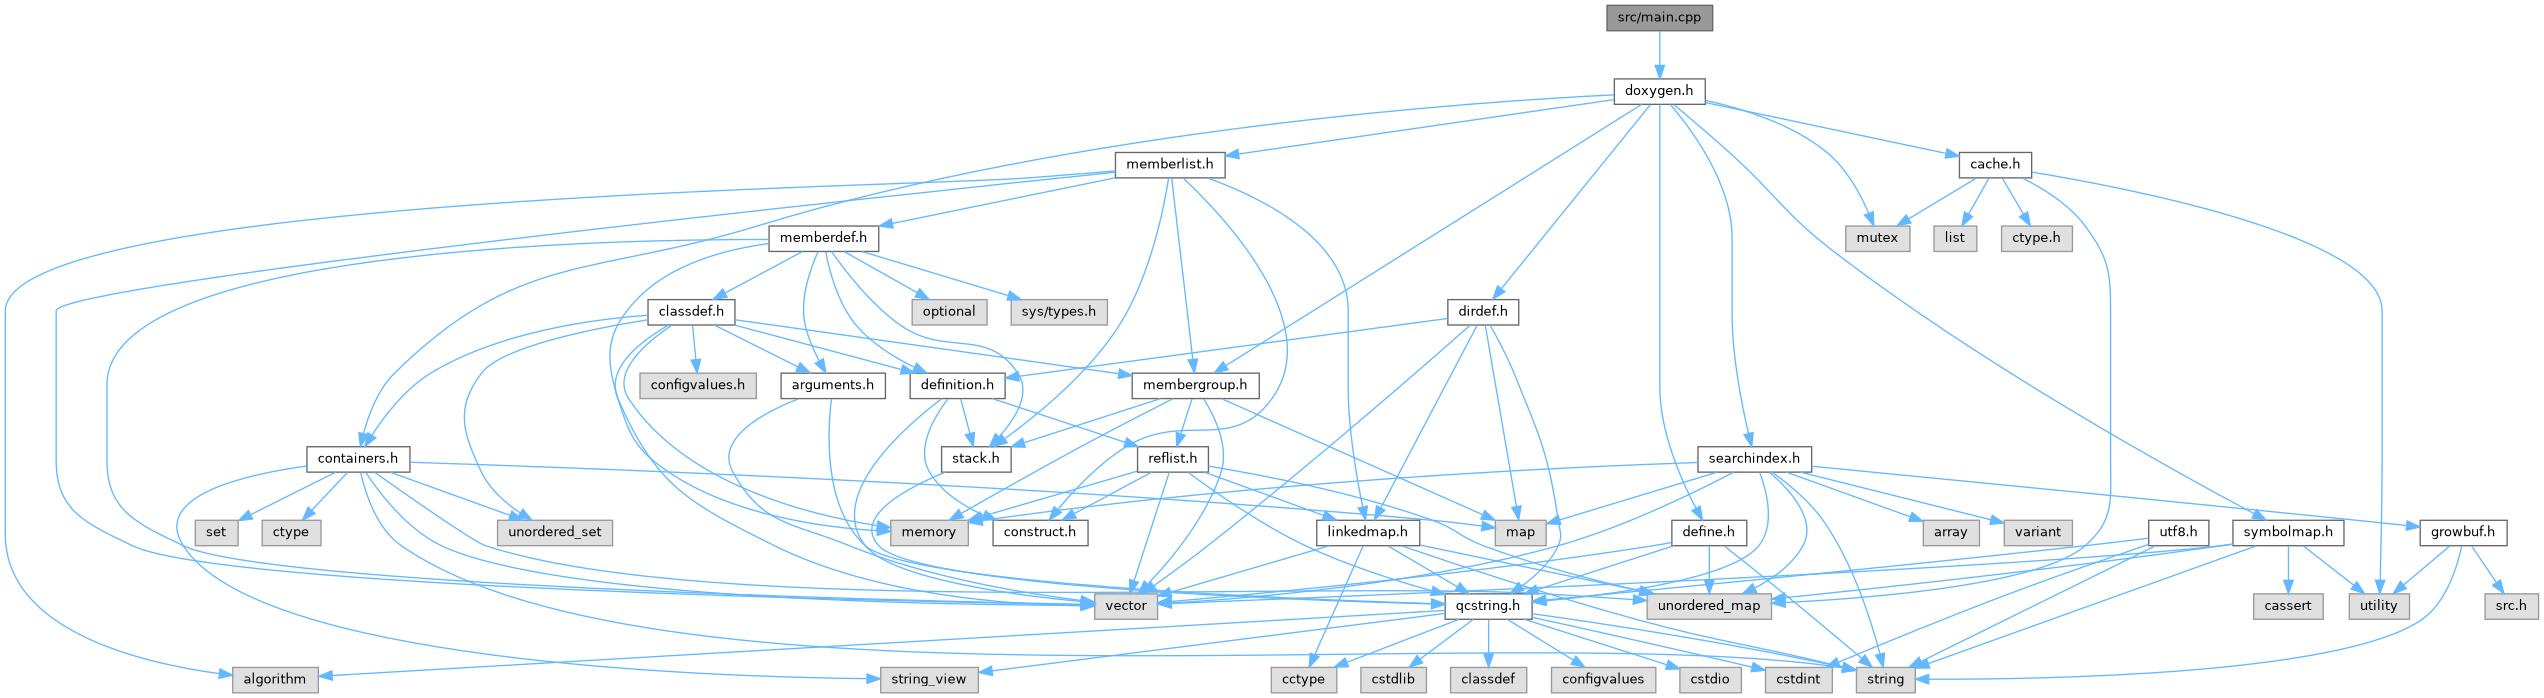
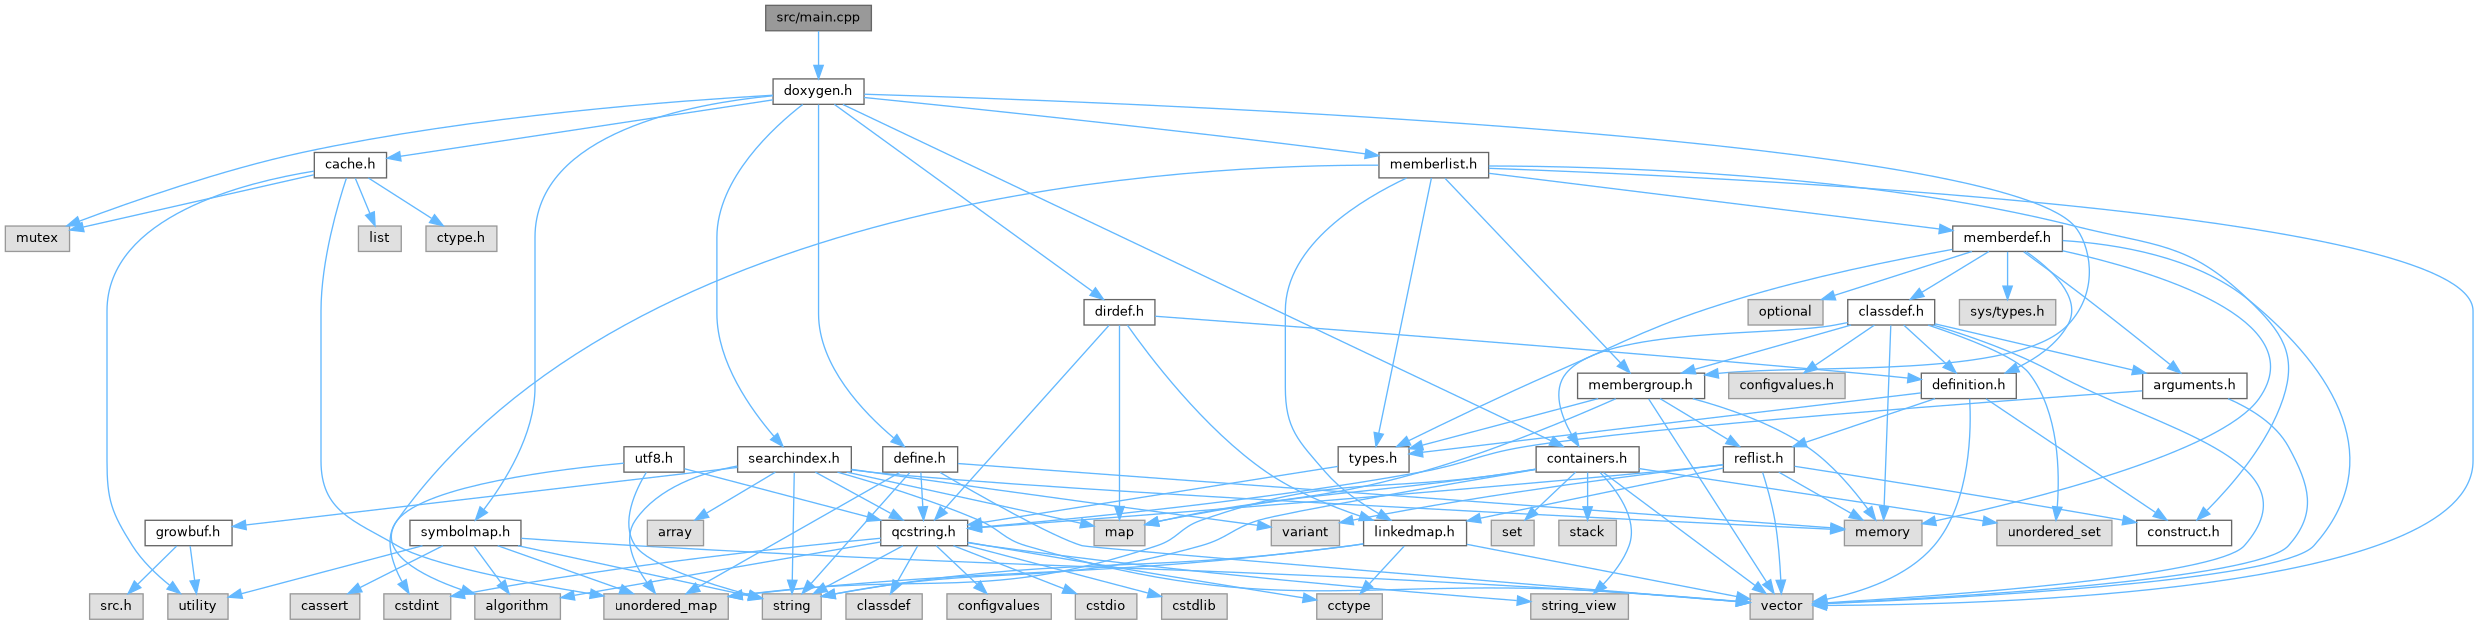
node "stack.h": label "stack.h" -> "types.h"
edge "dirdef.h" -> "vector": removed
edge "define.h" -> "memory": added
edge "reflist.h" -> "unordered_map": now "reflist.h" -> "variant"
node "ctype": label "ctype" -> "stack"
edge "symbolmap.h" -> "algorithm": added
edge "linkedmap.h" -> "qcstring.h": removed
edge "growbuf.h" -> "string": removed
